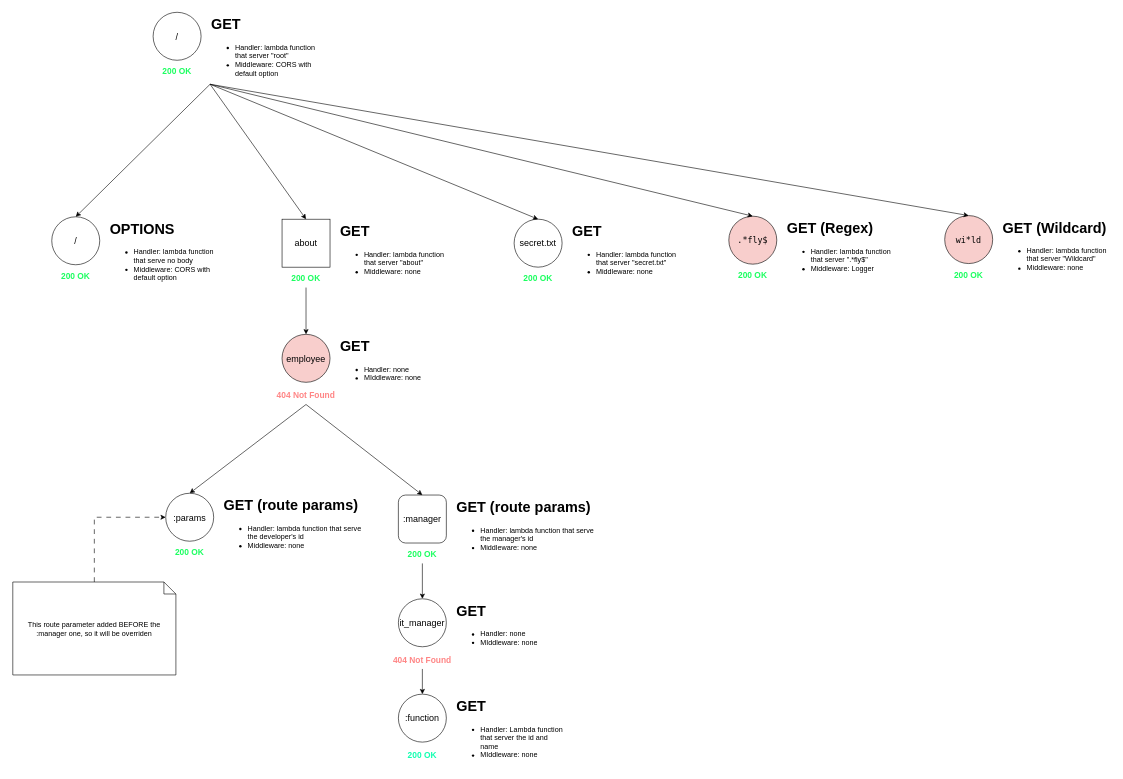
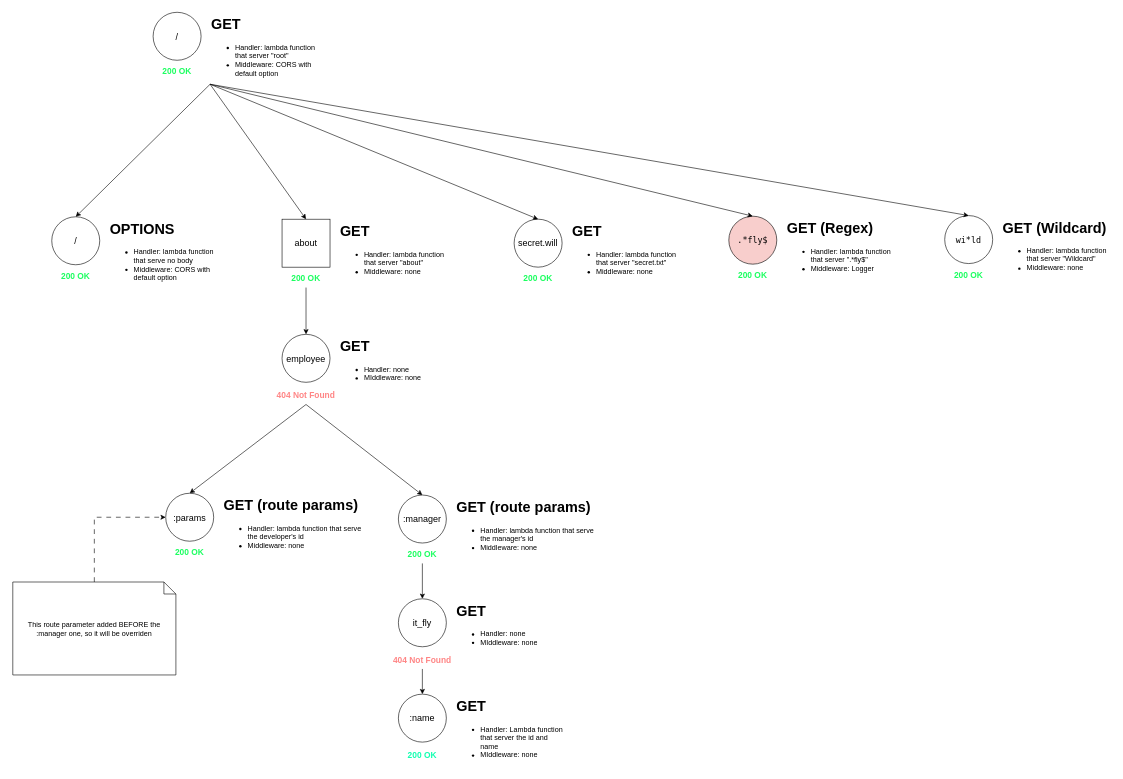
node "wi*ld": fillcolor #f8cecc -> #ffffff
node "secret.txt": label "secret.txt" -> "secret.will"
node "employee": fillcolor #f8cecc -> #ffffff
node ":manager": shape rounded rectangle -> ellipse
node "it_manager": label "it_manager" -> "it_fly"
node ":function": label ":function" -> ":name"
